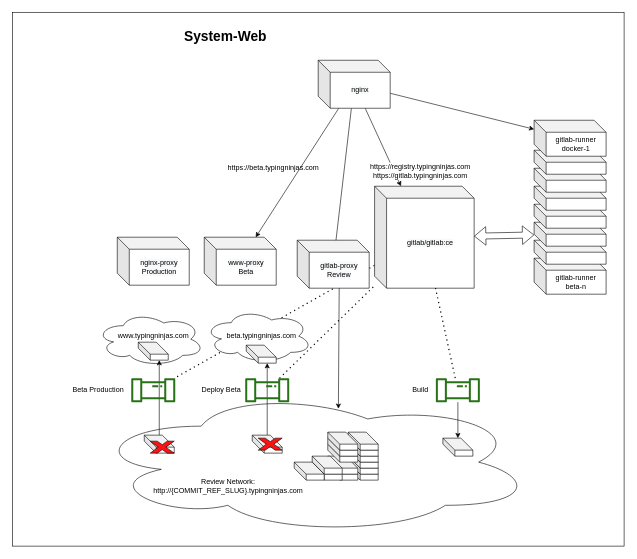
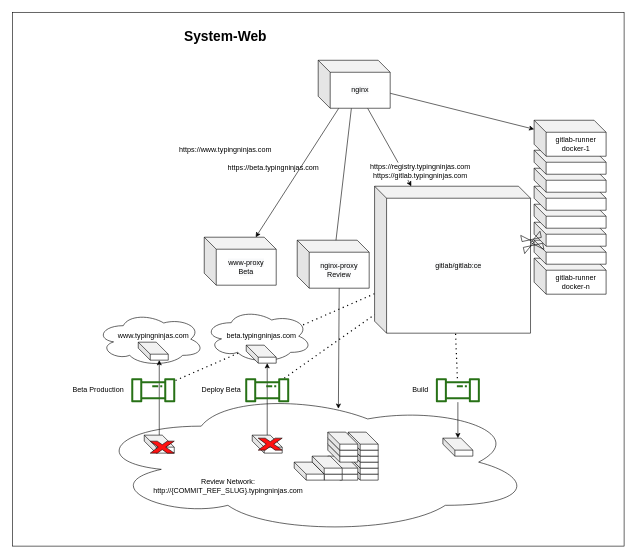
node "https://www.typingninjas.com": added
node "gitlab/gitlab:ce": size 100x102 -> 156x147
node "nginx-proxyProduction": removed
node "gitlab-proxyReview": label "gitlab-proxyReview" -> "nginx-proxyReview"
node "gitlab-runner beta-n": label "gitlab-runner beta-n" -> "gitlab-runner docker-n"
